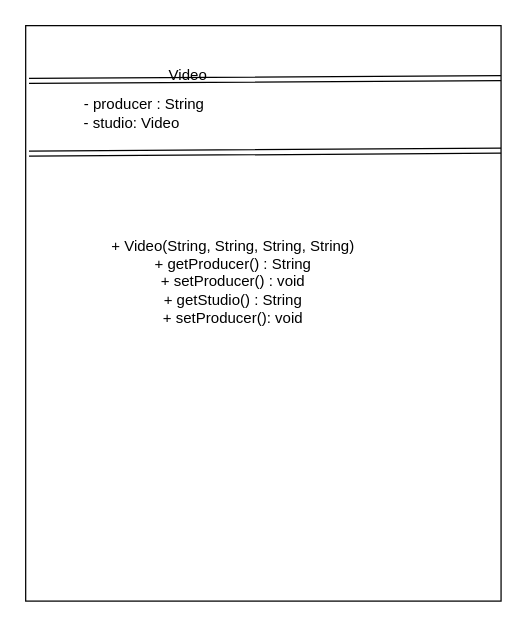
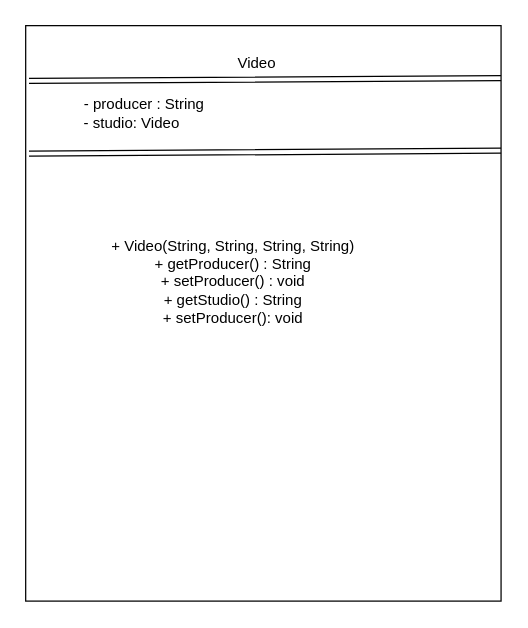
node "Video": moved (188, 76) -> (257, 63)
